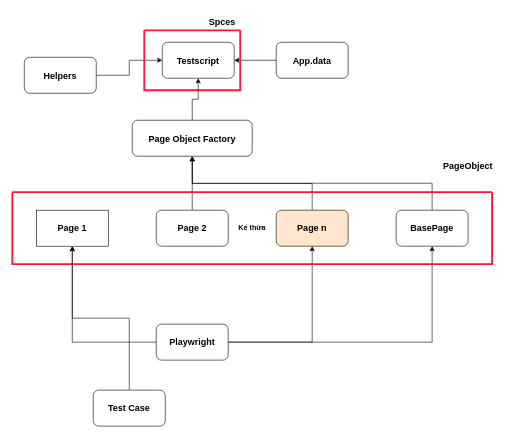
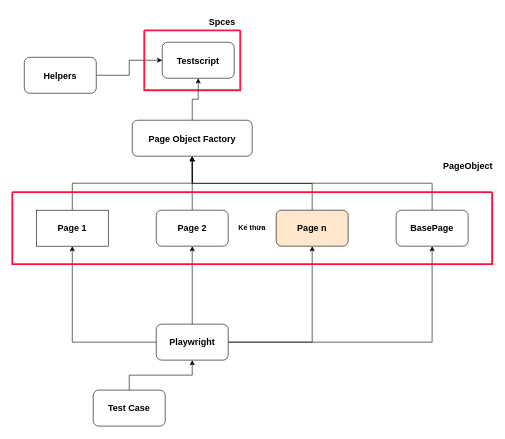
edge "App.data" -> "Testscript": removed
node "App.data": removed
edge "Page 1" -> "Page Object Factory": added
edge "Playwright" -> "Page 2": added
edge "Test Case" -> "Page 1": now "Test Case" -> "Playwright"
